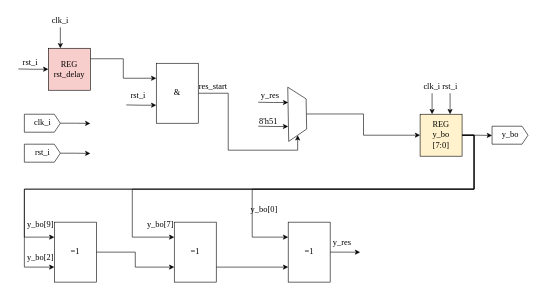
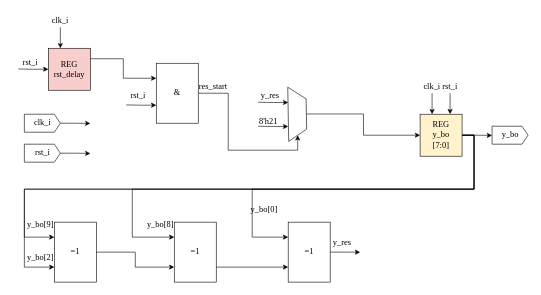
node "8'h51": label "8'h51" -> "8'h21"
node "y_bo[7]": label "y_bo[7]" -> "y_bo[8]"
